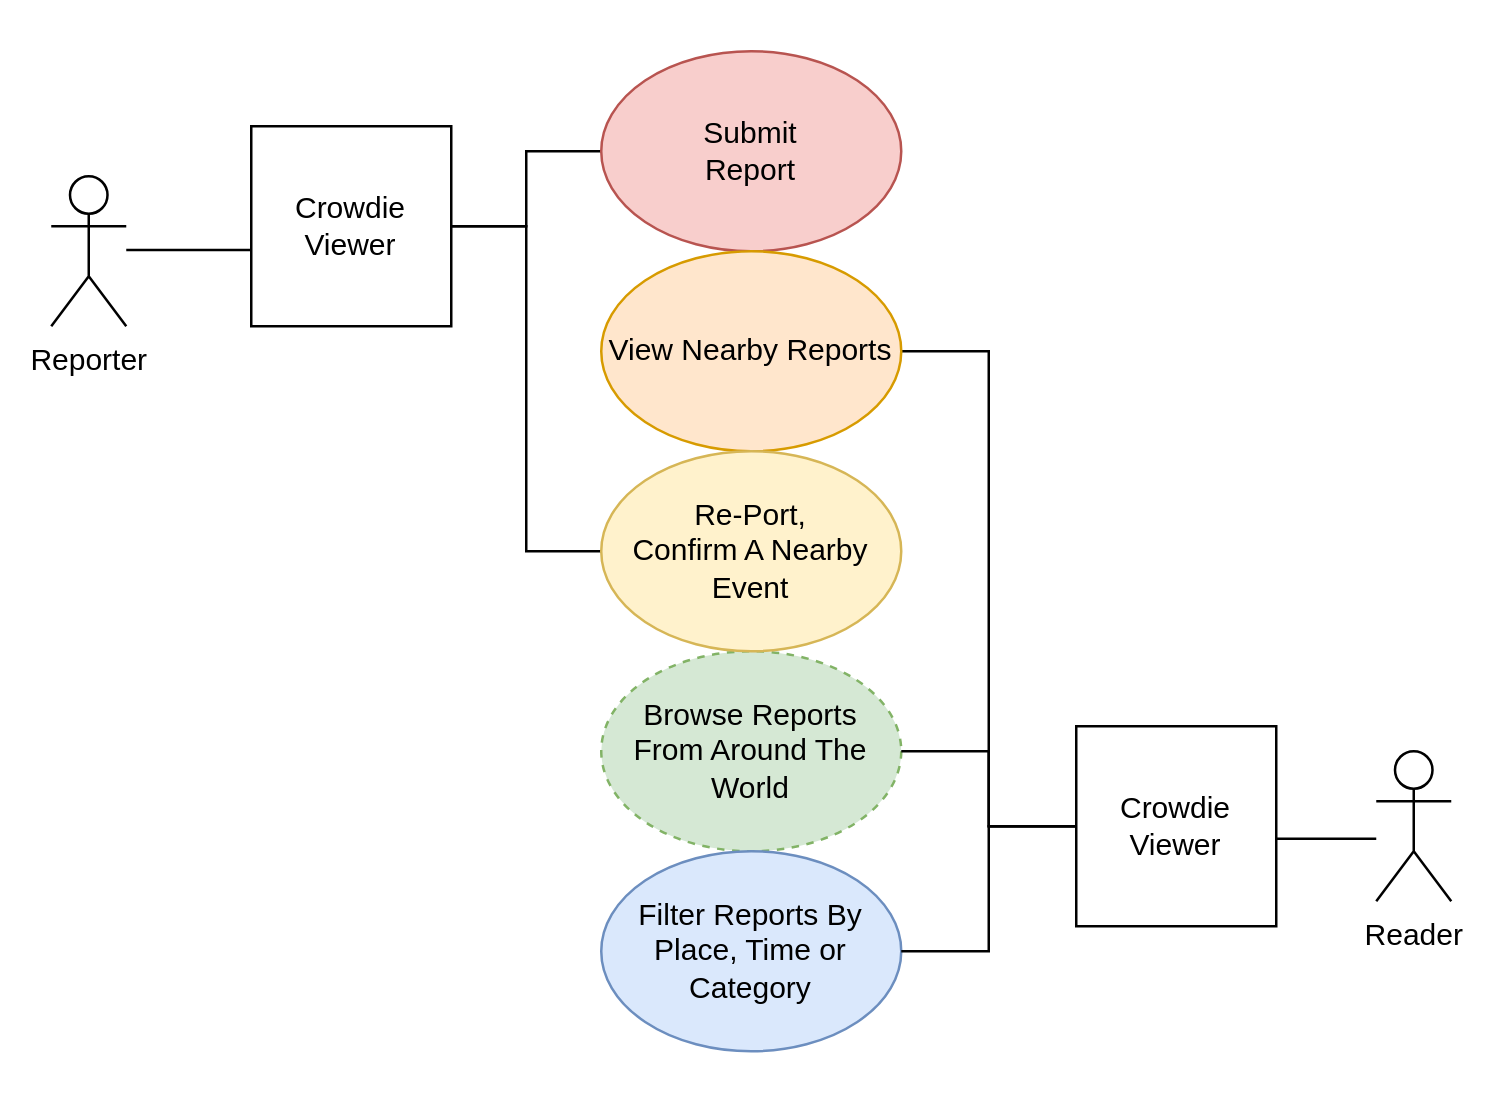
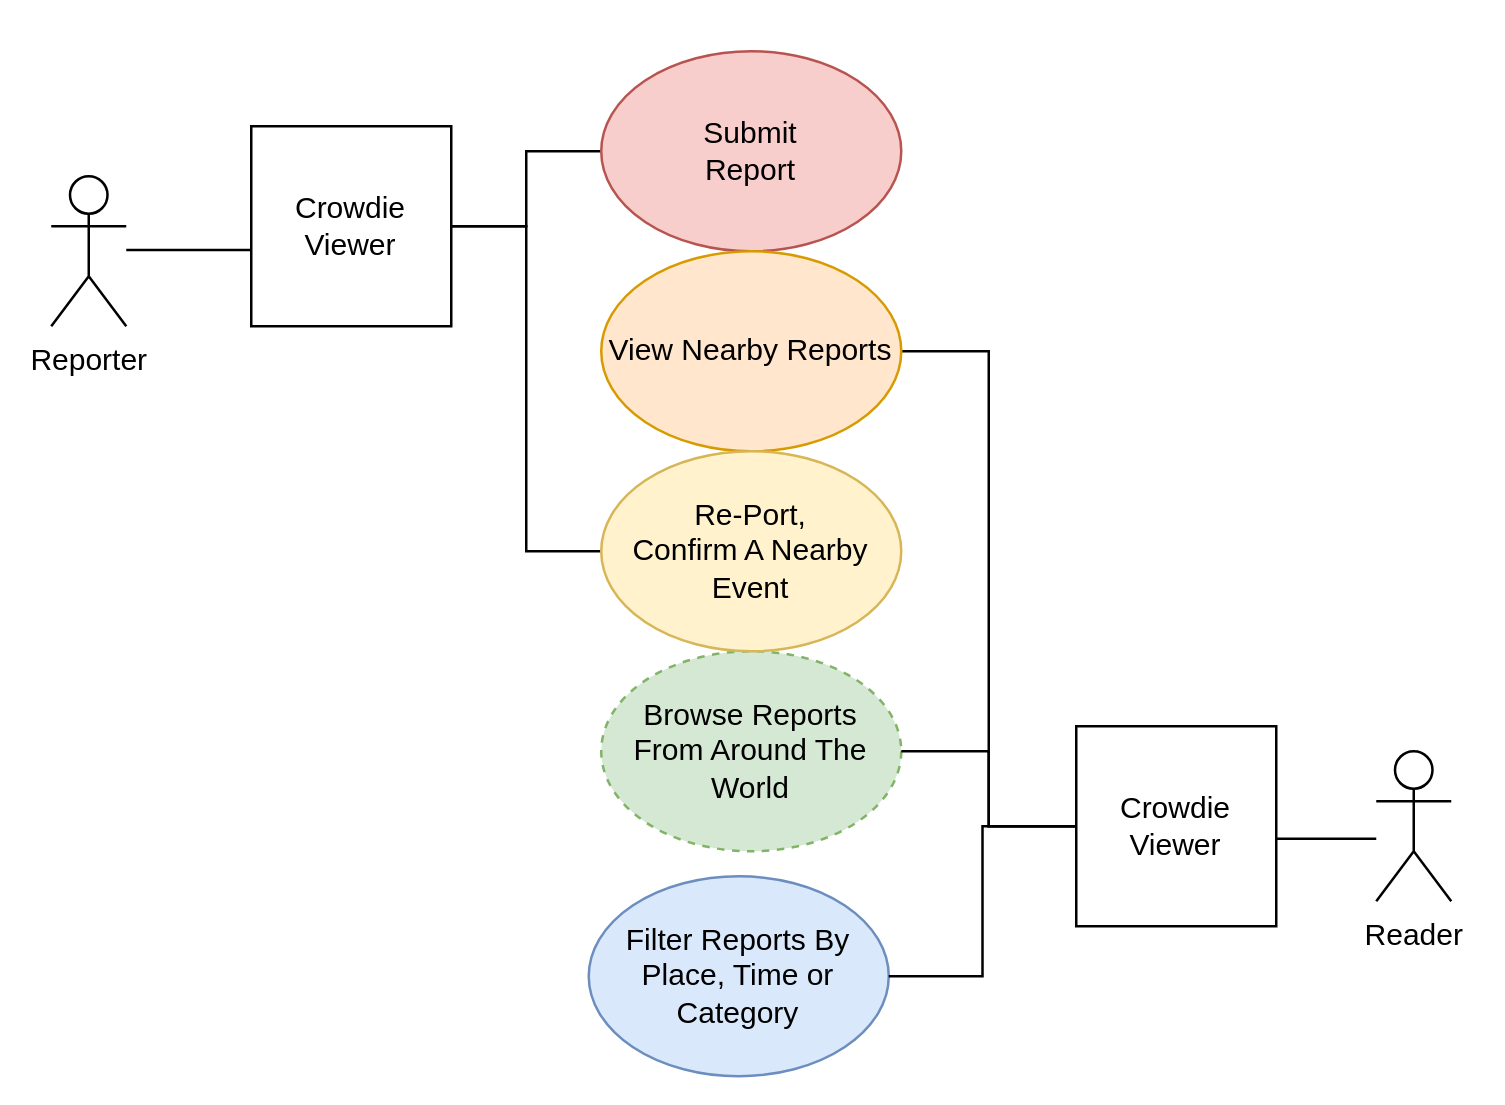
node "Filter Reports By Place, Time or Category": moved (751, 951) -> (739, 976)
